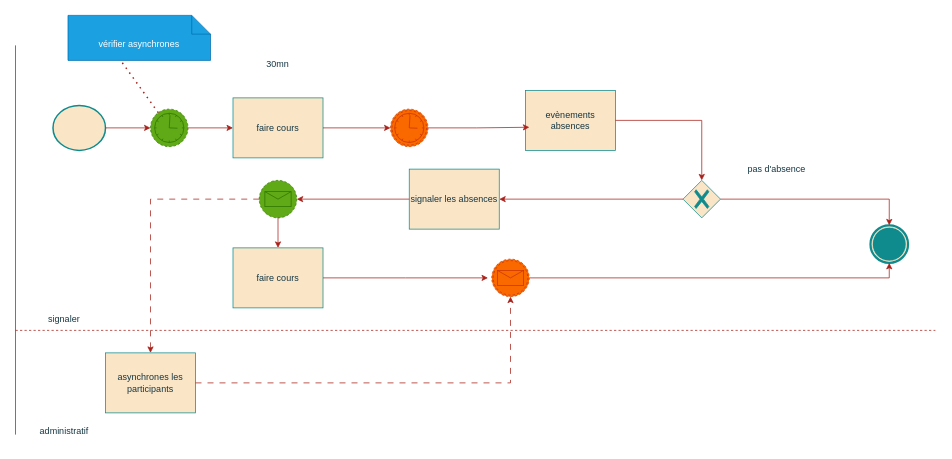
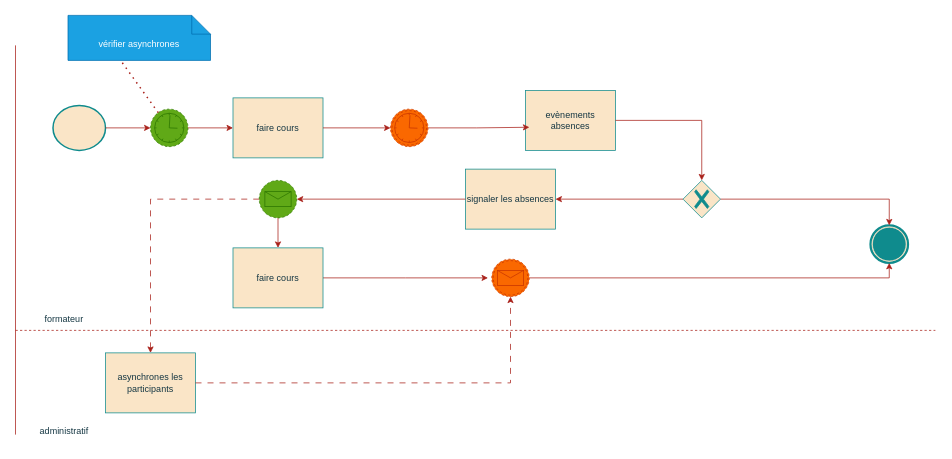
node "30mn": removed
node "pas d'absence": removed
node "signaler les absences": moved (454, 199) -> (510, 199)
node "signaler": label "signaler" -> "formateur"
